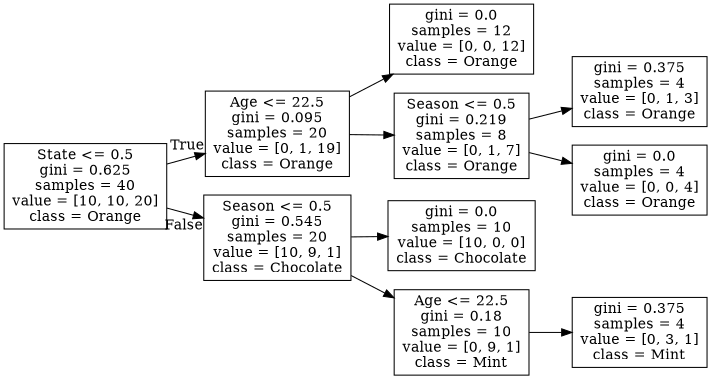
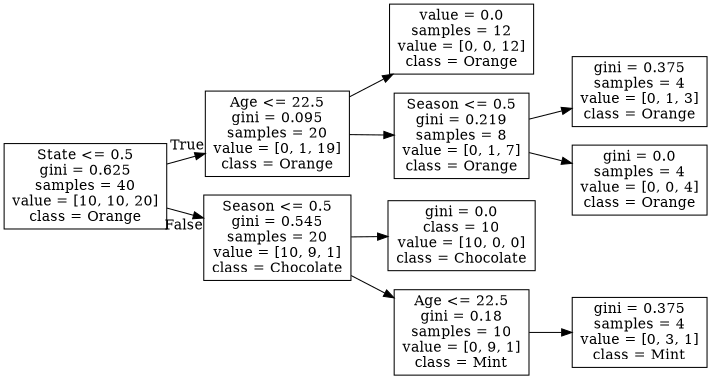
node "gini = 0.0 samples = 12 value = [0, 0, 12] class = Orange": label "gini = 0.0 samples = 12 value = [0, 0, 12] class = Orange" -> "value = 0.0 samples = 12 value = [0, 0, 12] class = Orange"
node "gini = 0.0 samples = 10 value = [10, 0, 0] class = Chocolate": label "gini = 0.0 samples = 10 value = [10, 0, 0] class = Chocolate" -> "gini = 0.0 class = 10 value = [10, 0, 0] class = Chocolate"
